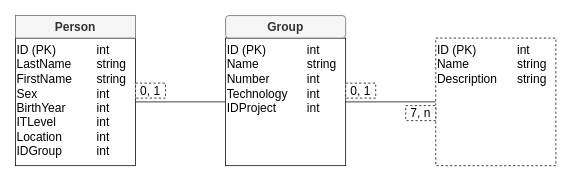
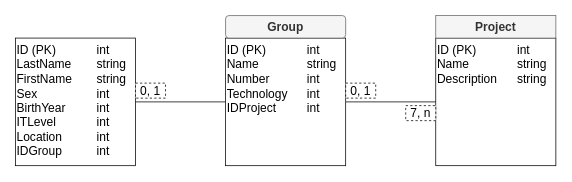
node "Person": removed
node "Project": added
node "ID (PK) int Name string Description string": style dashed -> solid
